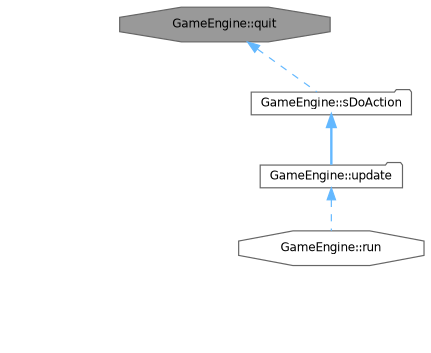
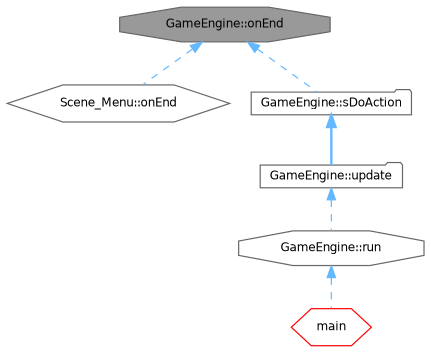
node "GameEngine::quit": label "GameEngine::quit" -> "GameEngine::onEnd"
node "Scene_Menu::onEnd": added
node "main": added
